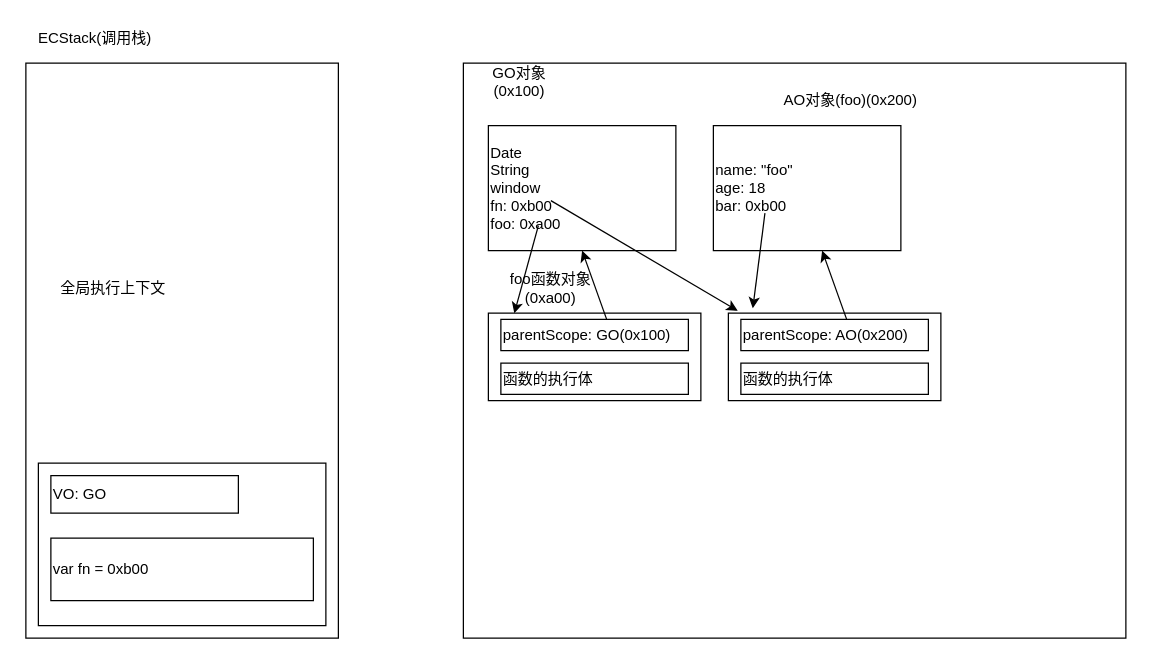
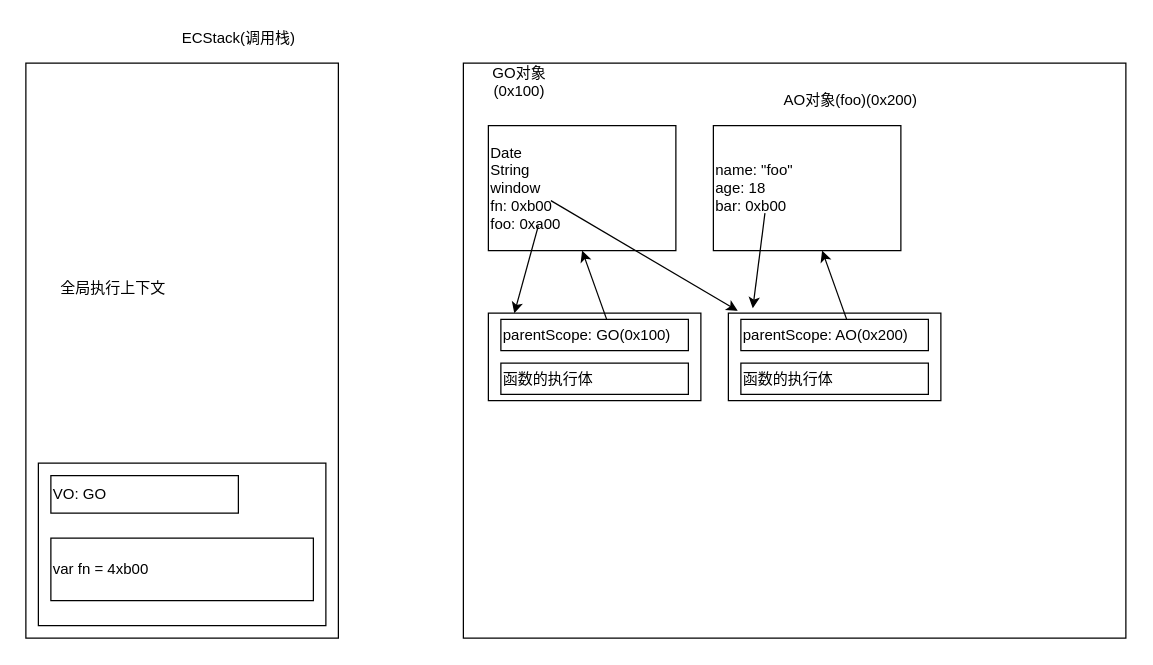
node "ECStack(调用栈)": moved (94, 38) -> (238, 38)
node "foo函数对象(0xa00)": removed
node "var fn = 0xb00": label "var fn = 0xb00" -> "var fn = 4xb00"
